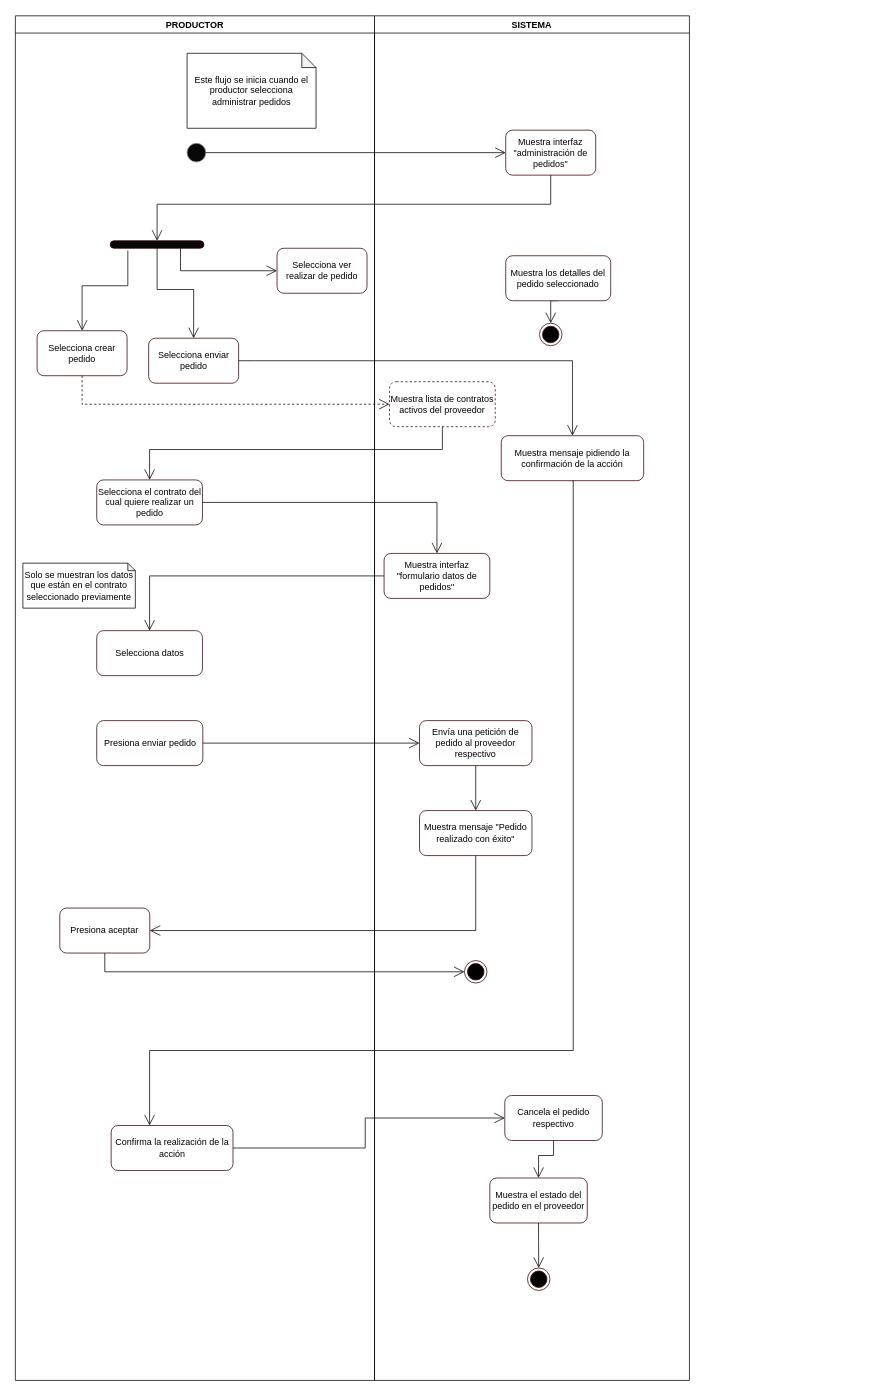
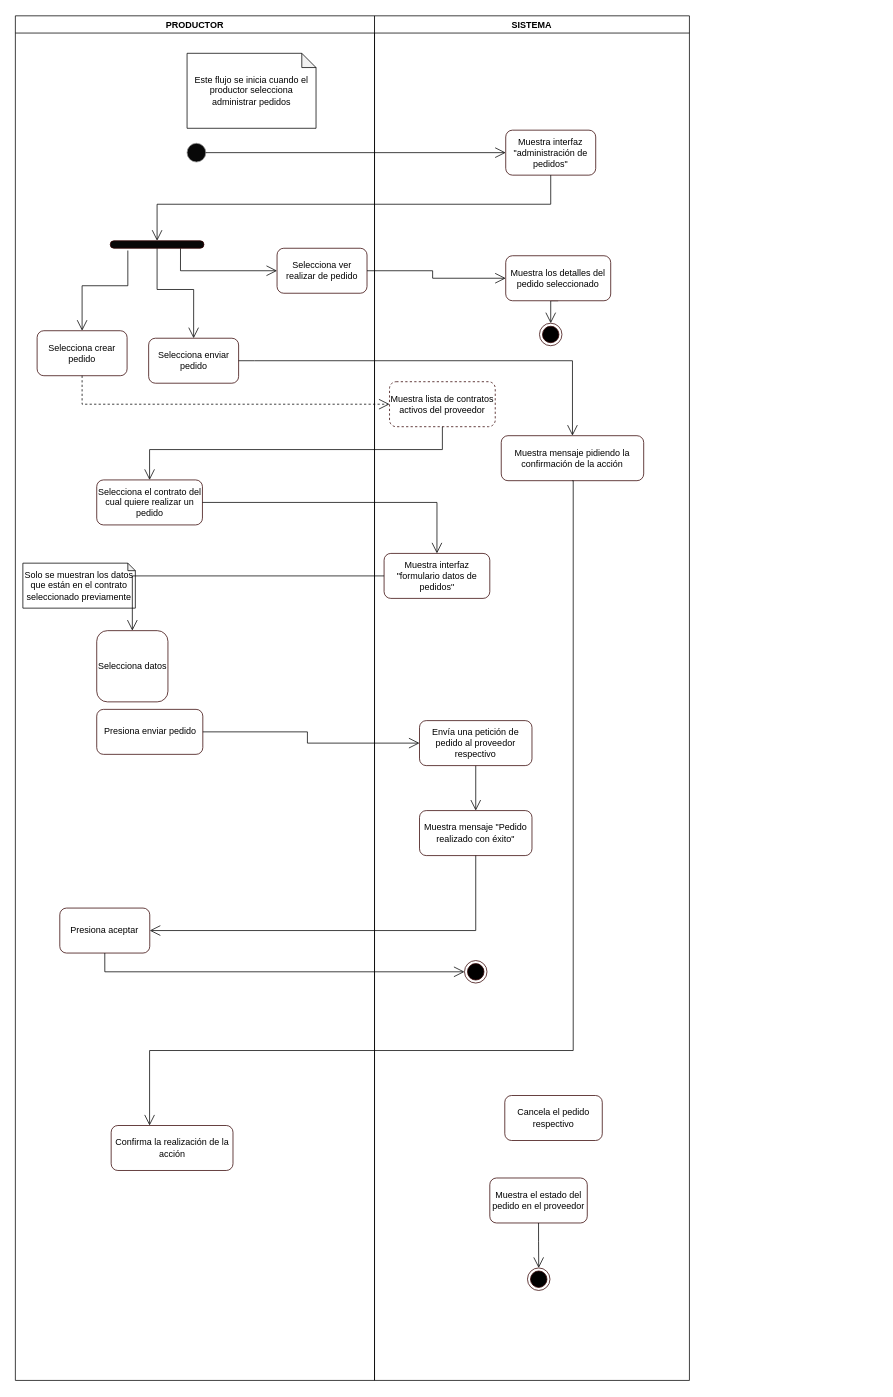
edge "Selecciona ver realizar de pedido" -> "Muestra los detalles del pedido seleccionado": added
node "Selecciona datos": size 106x45 -> 71x71
node "Presiona enviar pedido": moved (150, 743) -> (150, 732)
edge "Confirma la realización de la acción" -> "Cancela el pedido respectivo": removed
edge "Cancela el pedido respectivo" -> "Muestra el estado del pedido en el proveedor": removed
